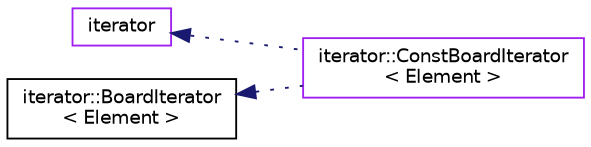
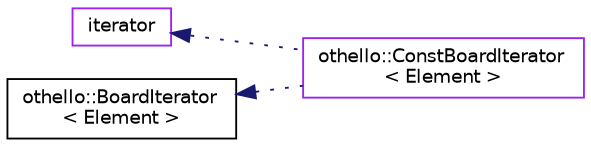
node "iterator::ConstBoardIterator < Element >": label "iterator::ConstBoardIterator < Element >" -> "othello::ConstBoardIterator < Element >"
node "iterator::BoardIterator < Element >": label "iterator::BoardIterator < Element >" -> "othello::BoardIterator < Element >"
